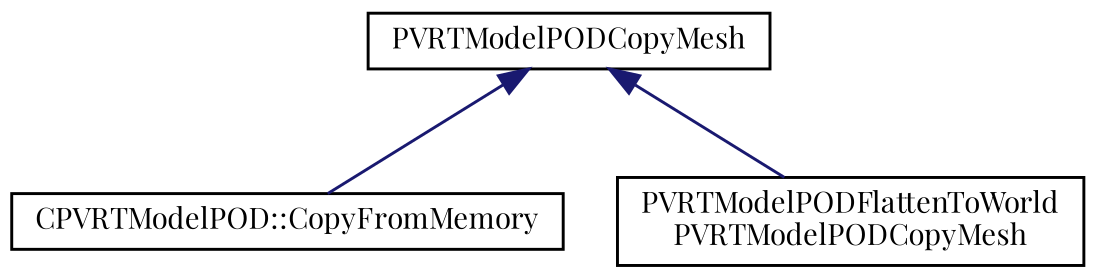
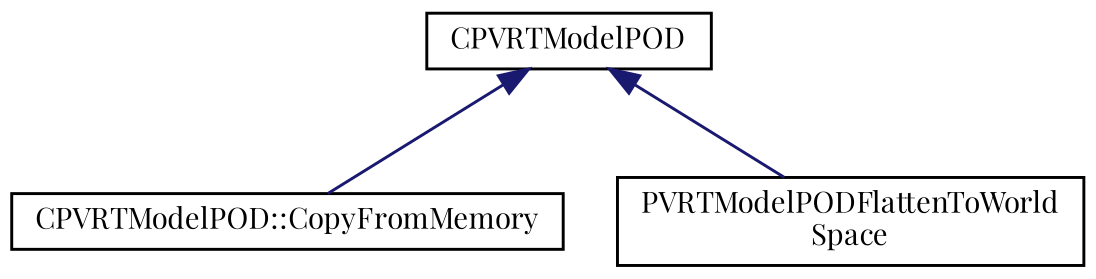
node "PVRTModelPODCopyMesh": label "PVRTModelPODCopyMesh" -> "CPVRTModelPOD"
node "PVRTModelPODFlattenToWorld PVRTModelPODCopyMesh": label "PVRTModelPODFlattenToWorld PVRTModelPODCopyMesh" -> "PVRTModelPODFlattenToWorld Space"
